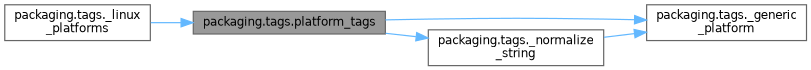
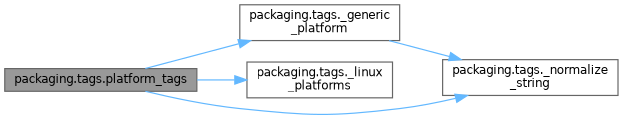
edge "packaging.tags._linux _platforms" -> "packaging.tags.platform_tags": reversed
edge "packaging.tags._normalize _string" -> "packaging.tags._generic _platform": reversed
